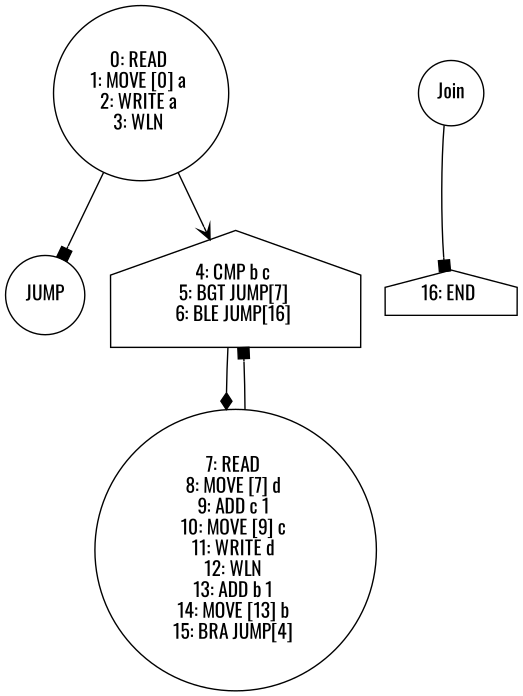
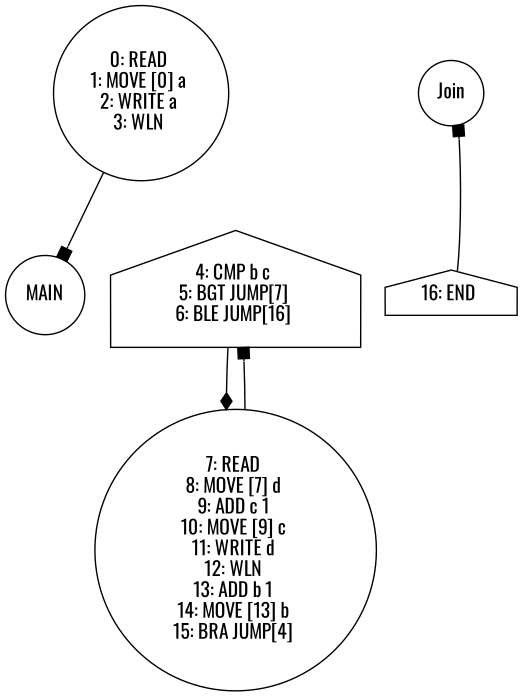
edge "Join" -> "16: END": reversed
edge "0: READ 1: MOVE [0] a 2: WRITE a 3: WLN" -> "4: CMP b c 5: BGT JUMP[7] 6: BLE JUMP[16]": removed
node "JUMP": label "JUMP" -> "MAIN"
